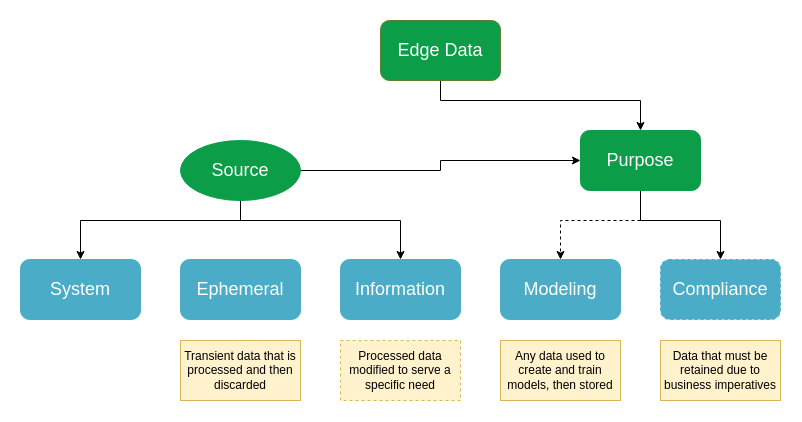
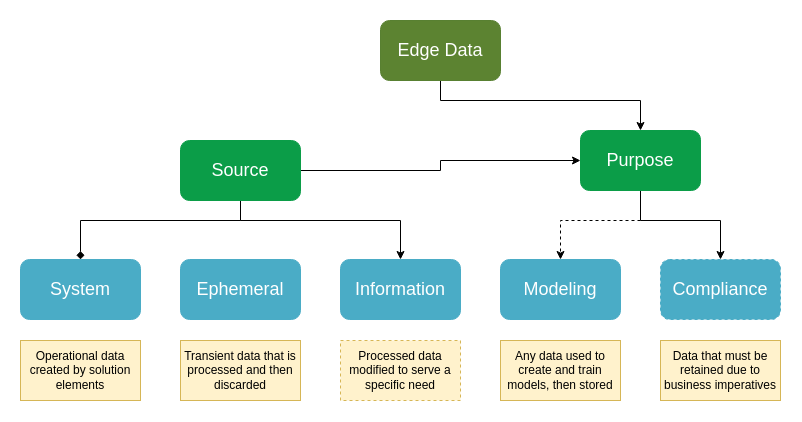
node "Edge Data": fillcolor #0b9d48 -> #5c8331
node "Source": shape ellipse -> rounded rectangle
edge "Source" -> "System": arrowhead classic -> diamond
node "Operational data created by solution elements": added
